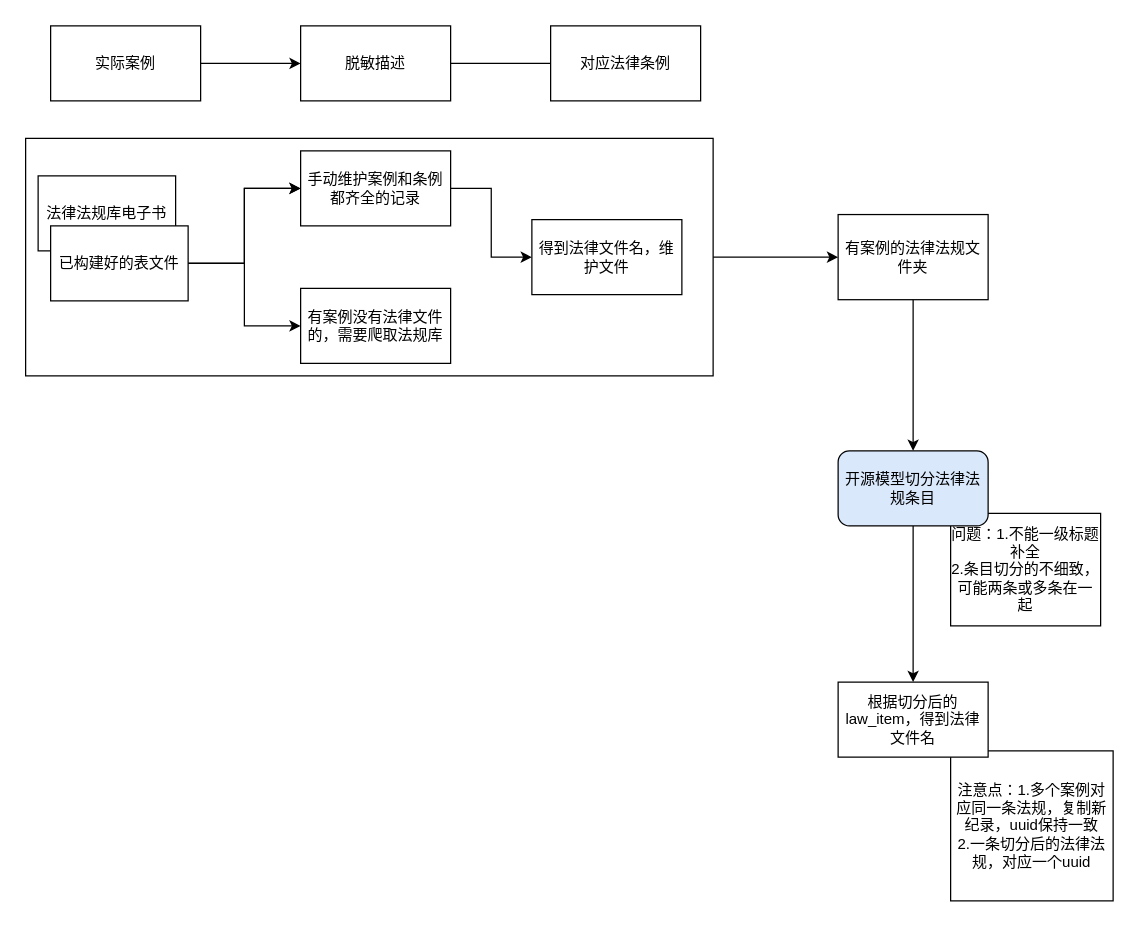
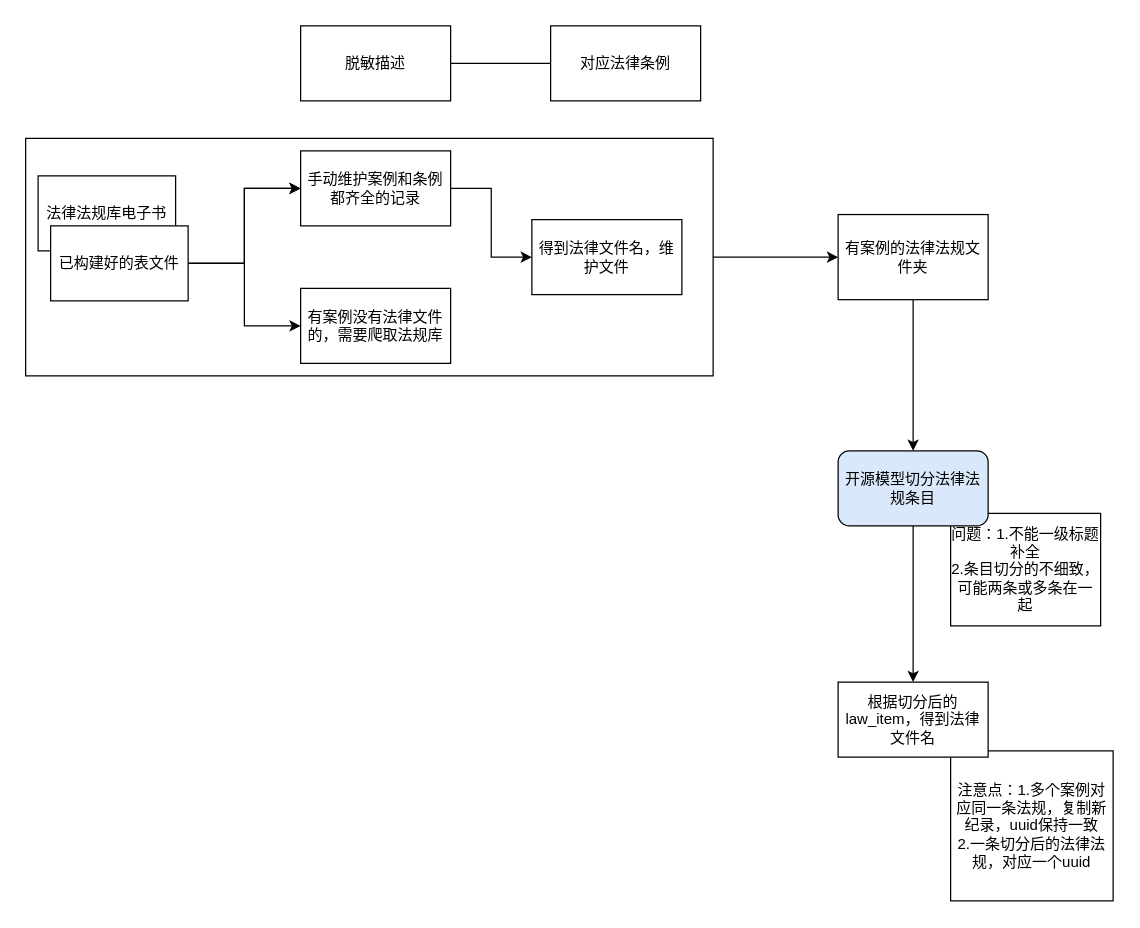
node "实际案例": removed
edge "实际案例" -> "脱敏描述": removed
